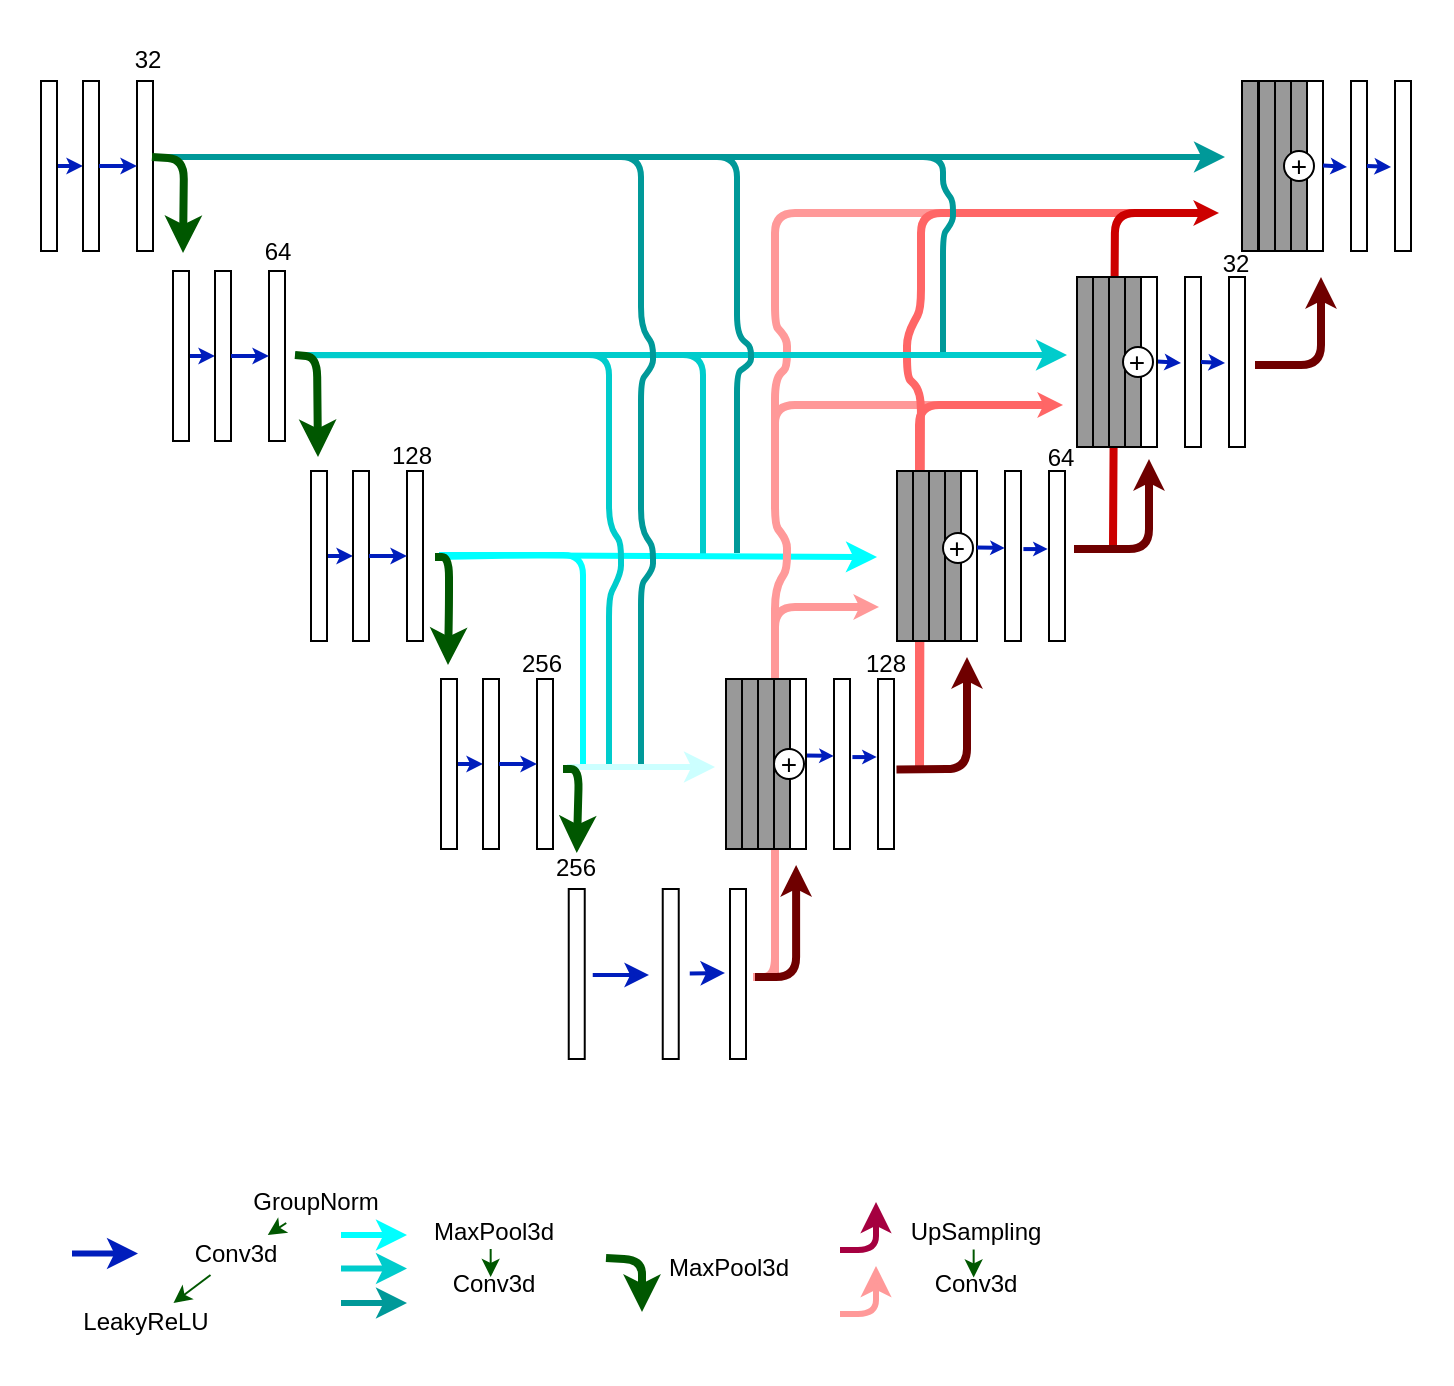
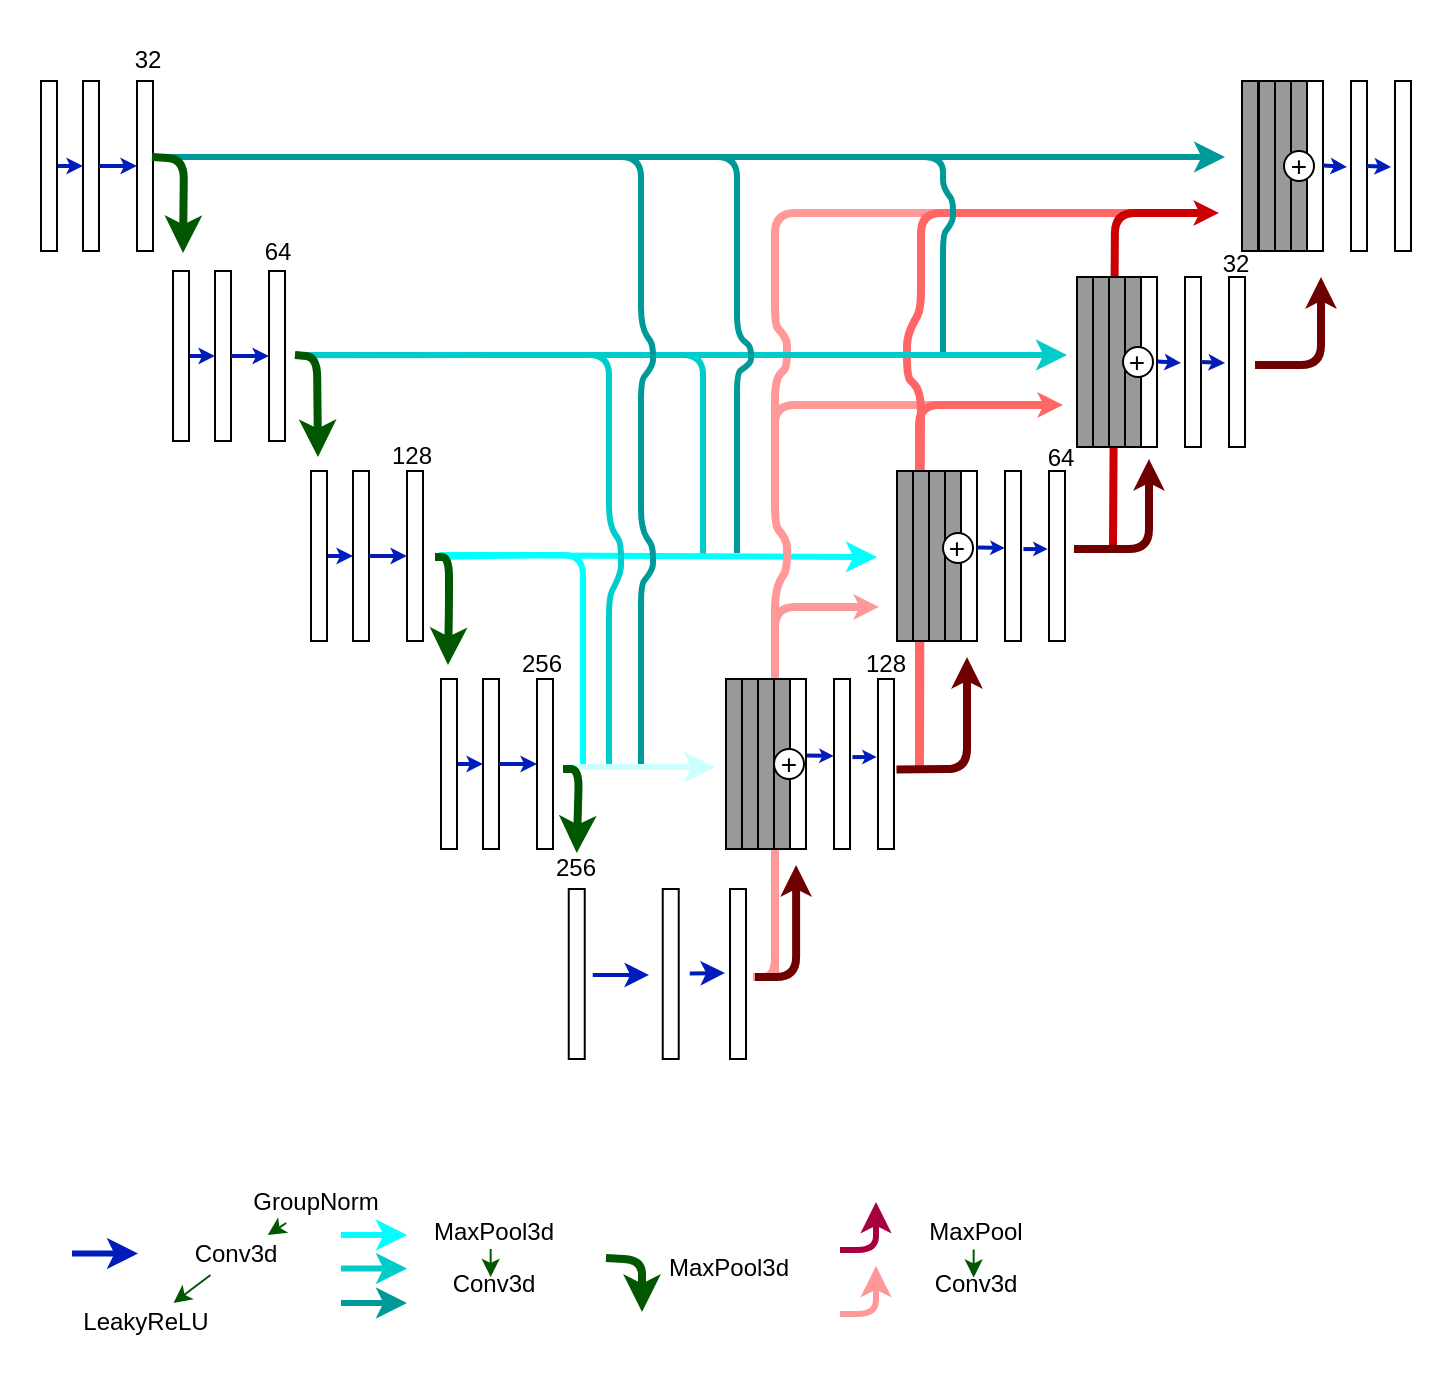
node "UpSampling": label "UpSampling" -> "MaxPool"
